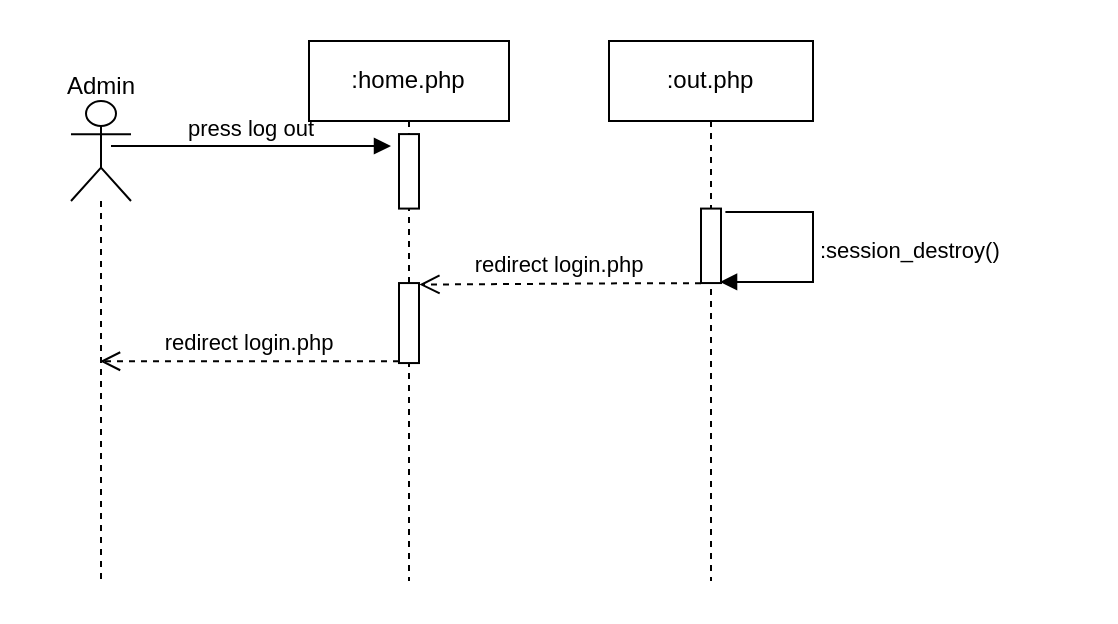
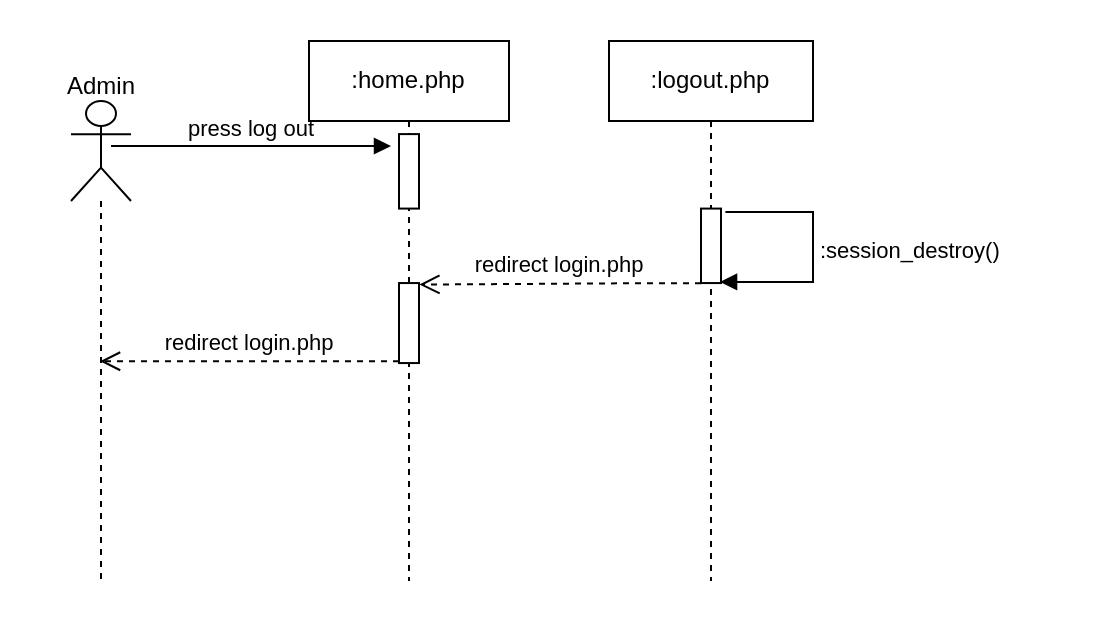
node ":out.php": label ":out.php" -> ":logout.php"
